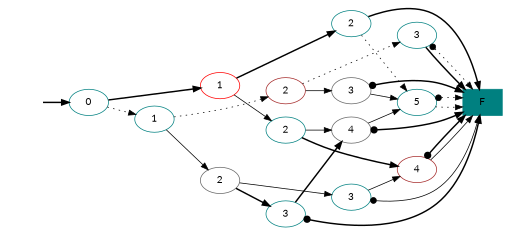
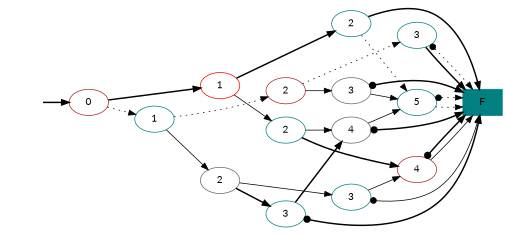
node "0": color teal -> brown
